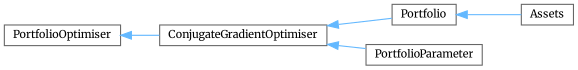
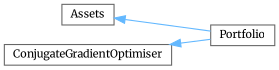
edge "Assets" -> "Portfolio": reversed
node "PortfolioOptimiser": removed
node "PortfolioParameter": removed
